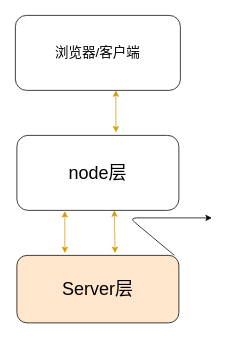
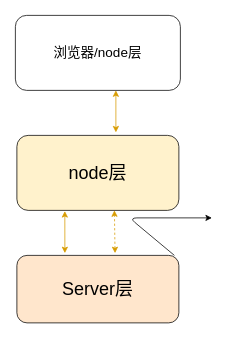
node "浏览器/客户端": label "浏览器/客户端" -> "浏览器/node层"
node "node层": fillcolor #ffffff -> #fff2cc
edge "node层" -- "Server层": style solid -> dashed
